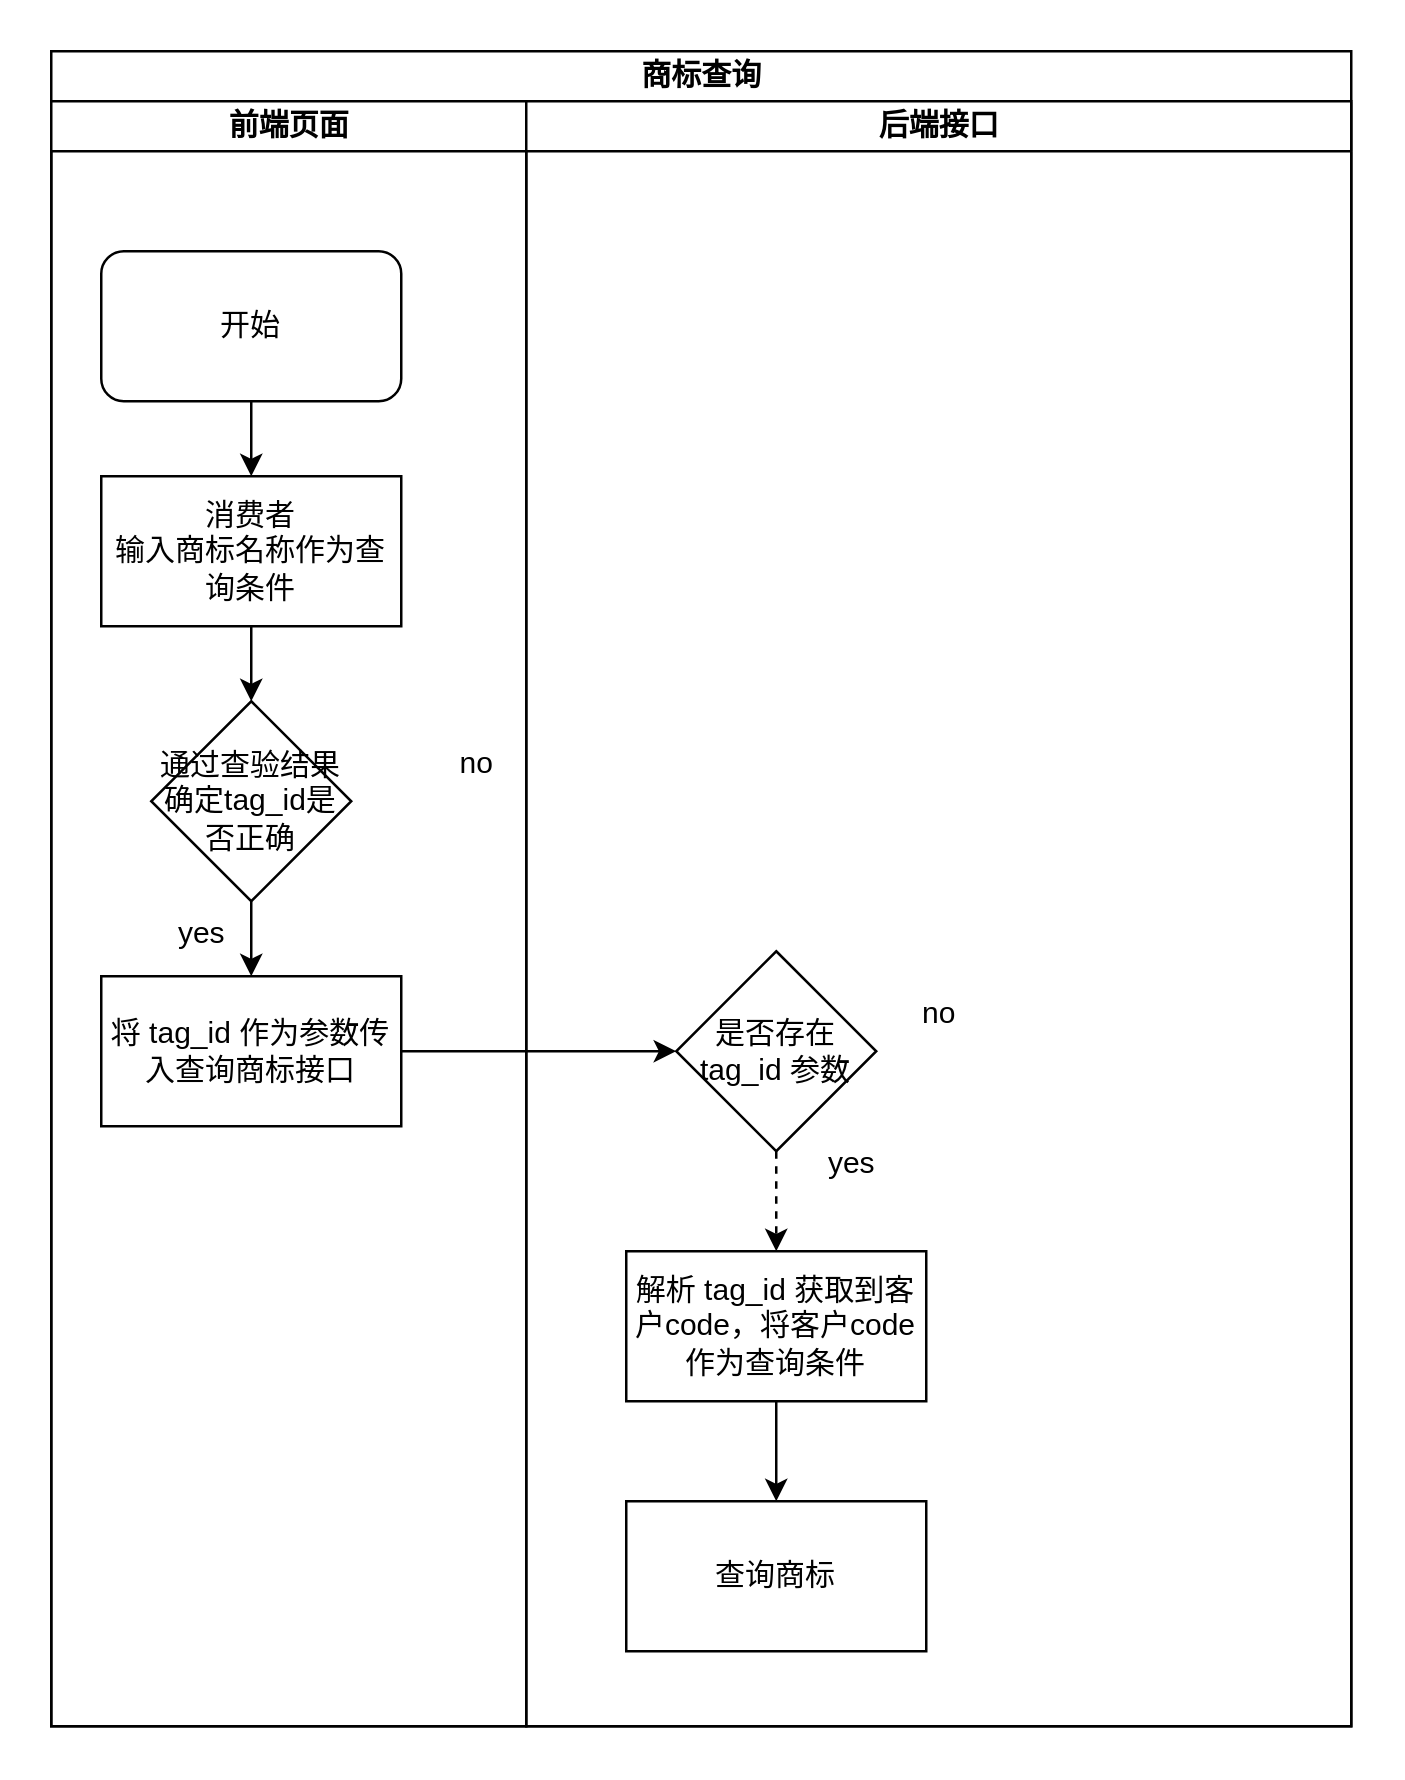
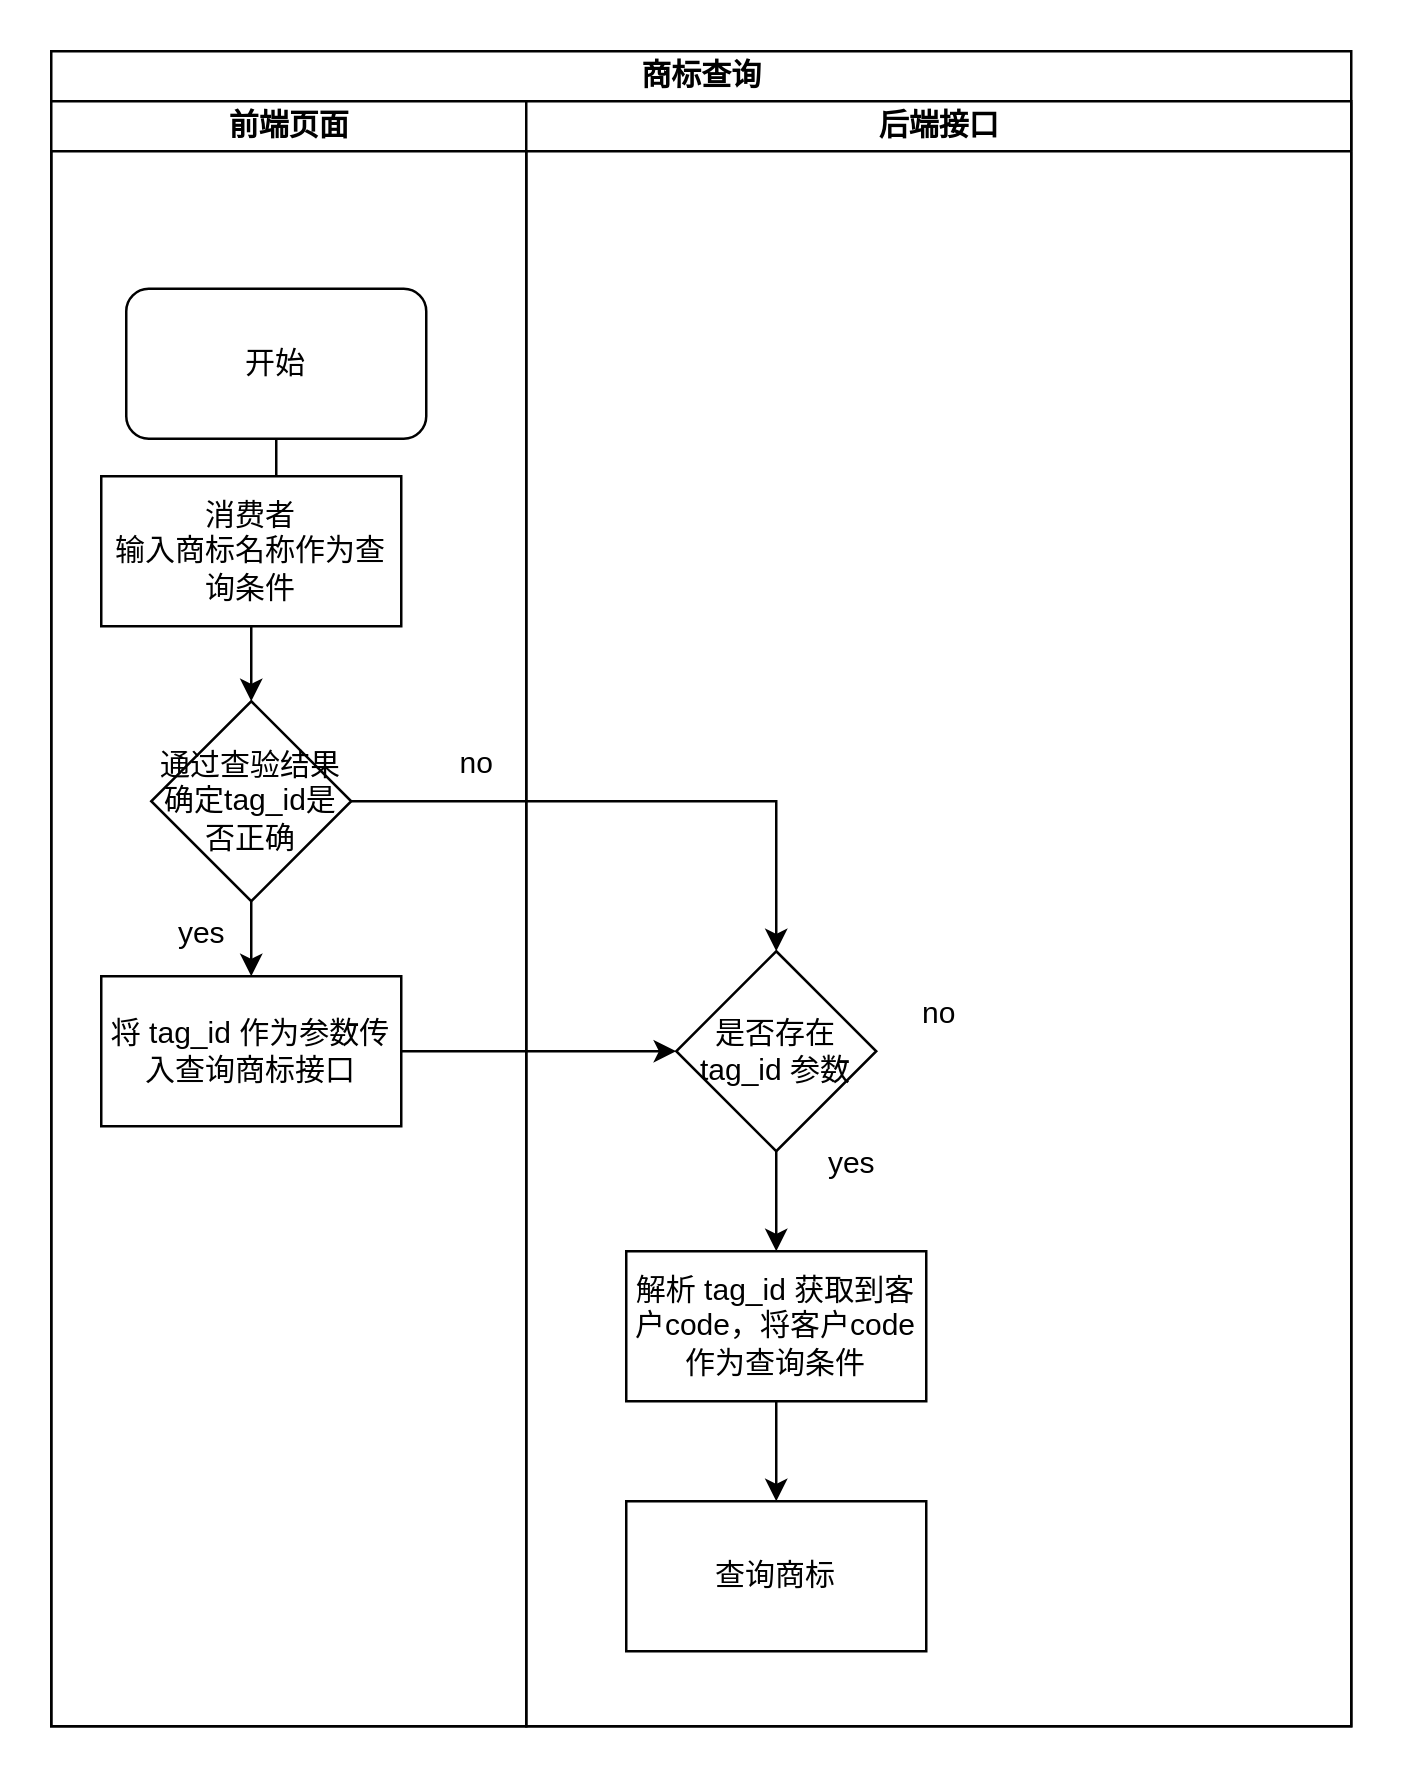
node "开始": moved (251, 326) -> (276, 364)
edge "通过查验结果确定tag_id是否正确" -> "是否存在 tag_id 参数": added
edge "是否存在 tag_id 参数" -> "解析 tag_id 获取到客户code，将客户code作为查询条件": style dashed -> solid
